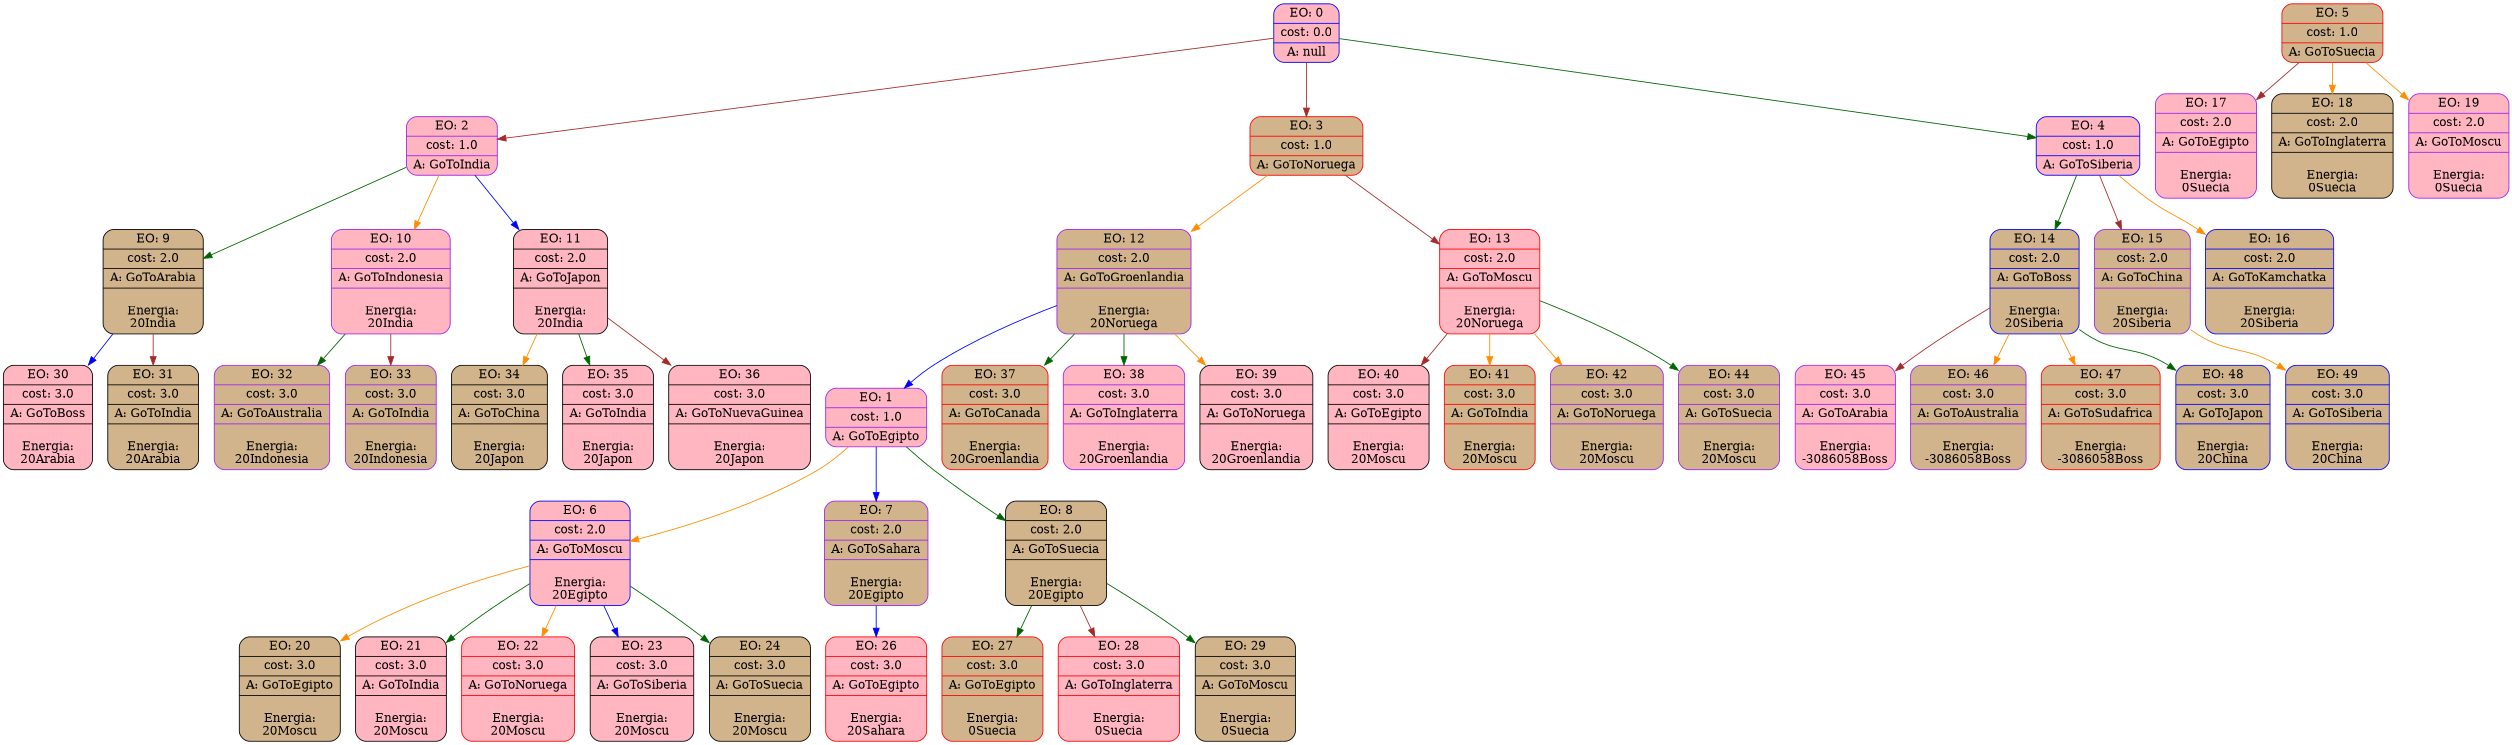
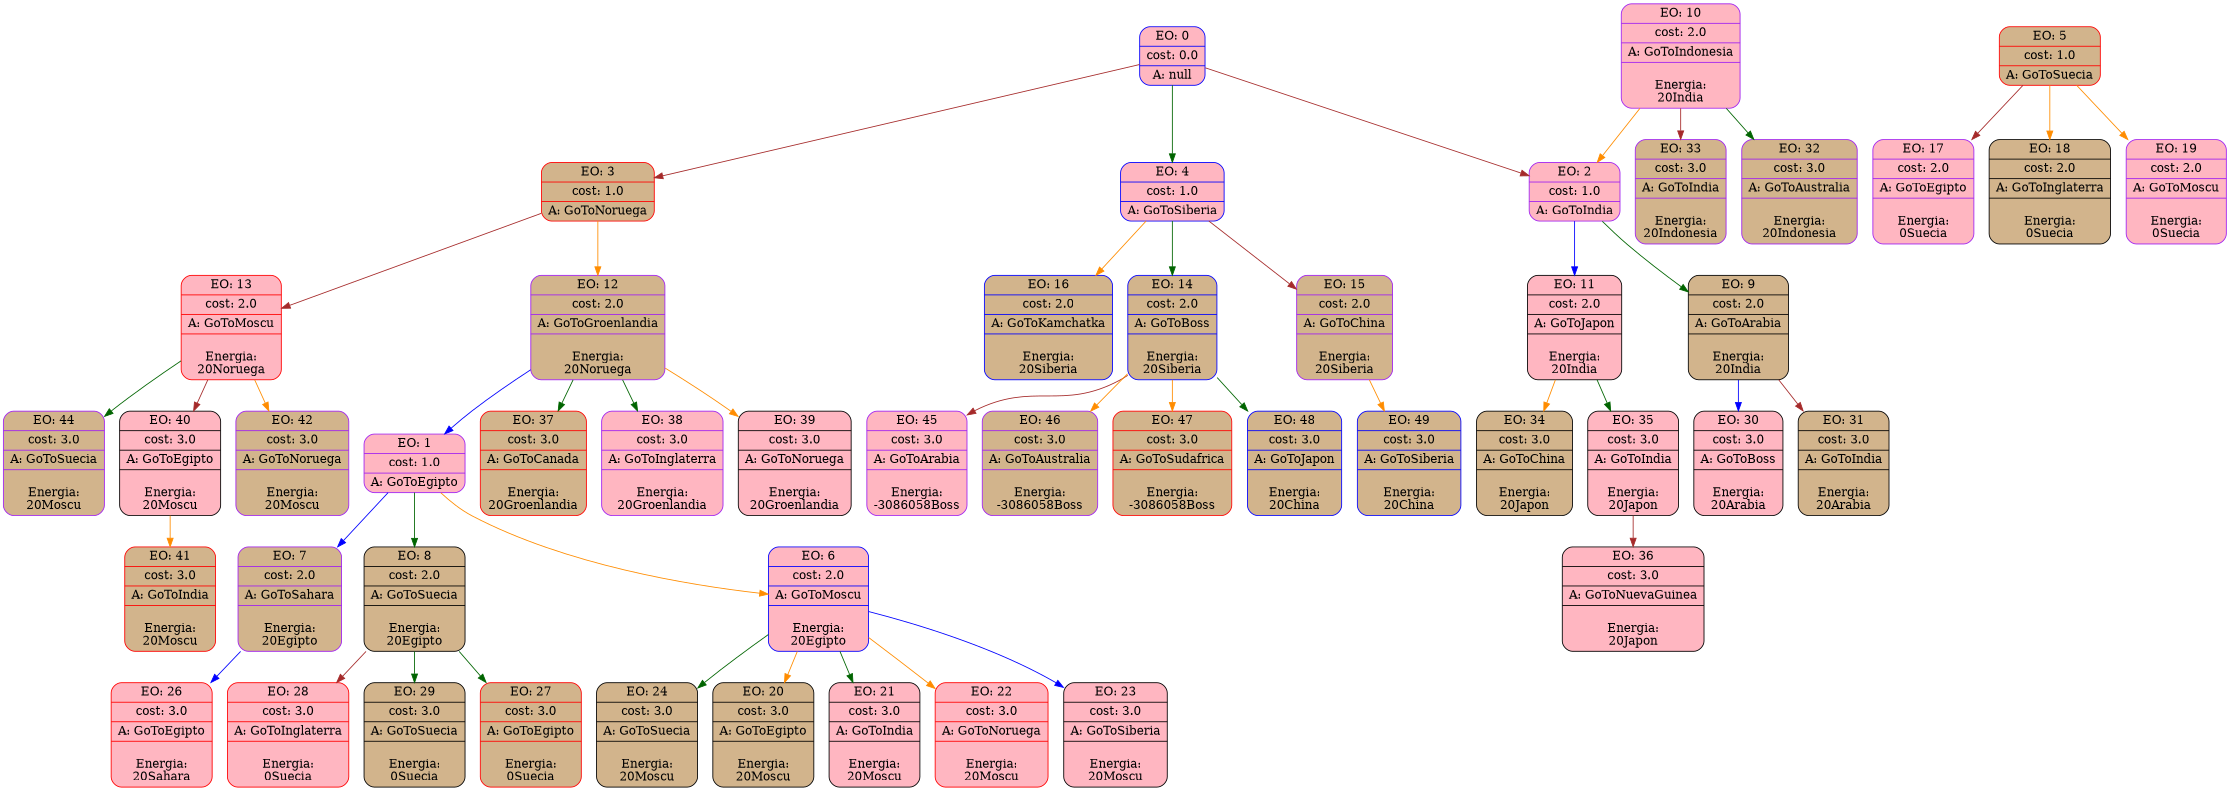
edge "EO: 2" -> "EO: 10": reversed
edge "EO: 11" -> "EO: 36": now "EO: 35" -> "EO: 36"
edge "EO: 13" -> "EO: 41": now "EO: 40" -> "EO: 41"
node "EO: 29": text "A: GoToMoscu" -> "A: GoToSuecia"
